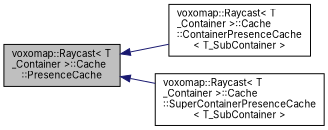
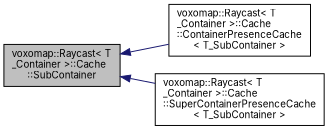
node "voxomap::Raycast< T _Container >::Cache ::PresenceCache": label "voxomap::Raycast< T _Container >::Cache ::PresenceCache" -> "voxomap::Raycast< T _Container >::Cache ::SubContainer"
